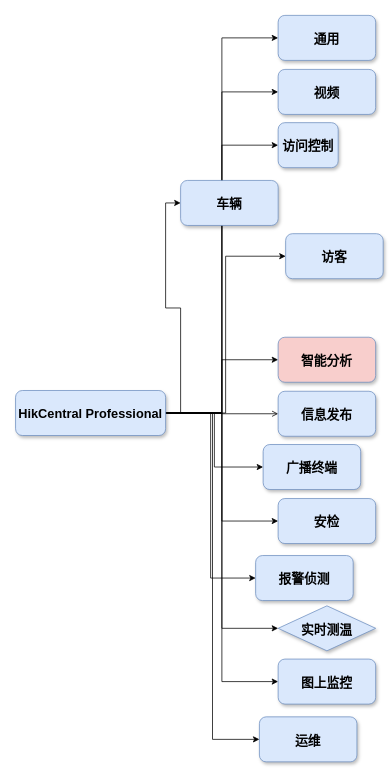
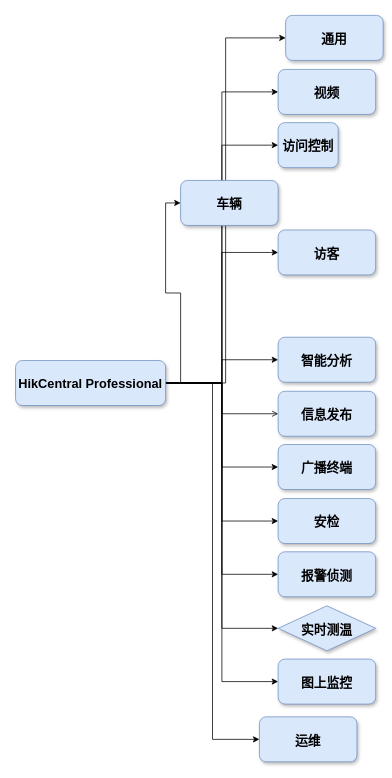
node "通用": moved (327, 38) -> (334, 38)
node "访客": moved (334, 256) -> (327, 252)
node "智能分析": fillcolor #f8cecc -> #dae8fc
node "HikCentral Professional": moved (90, 413) -> (90, 383)
node "广播终端": moved (312, 467) -> (327, 467)
node "报警侦测": moved (304, 578) -> (327, 574)
